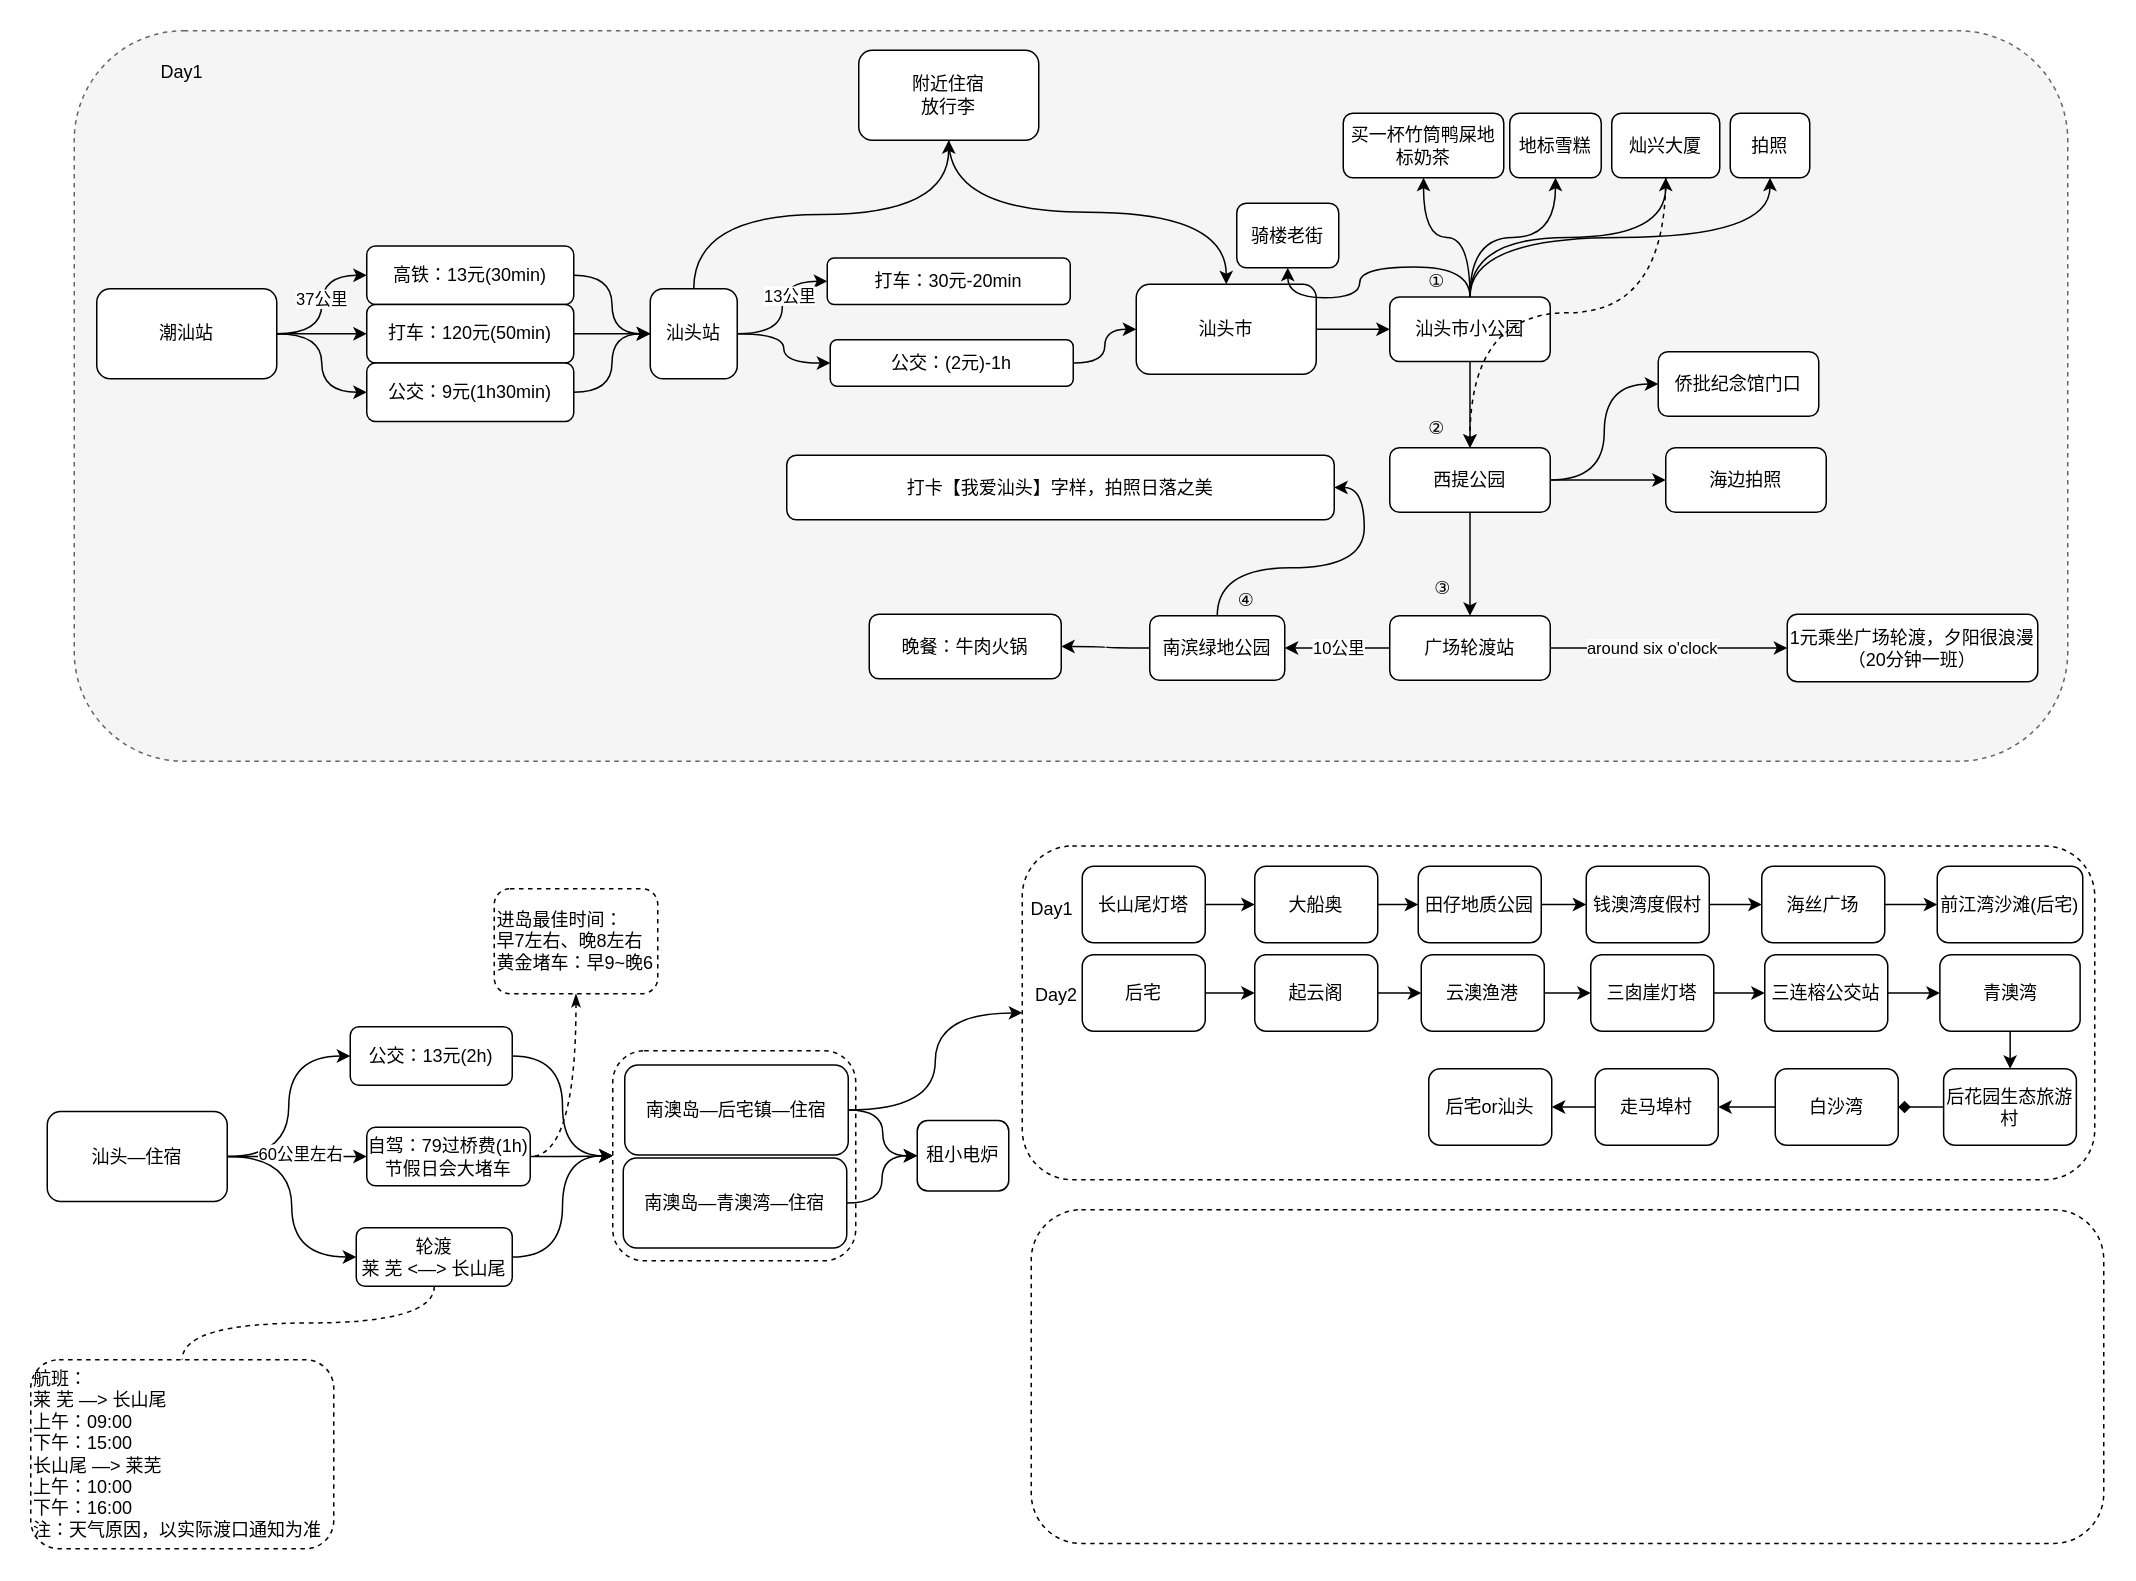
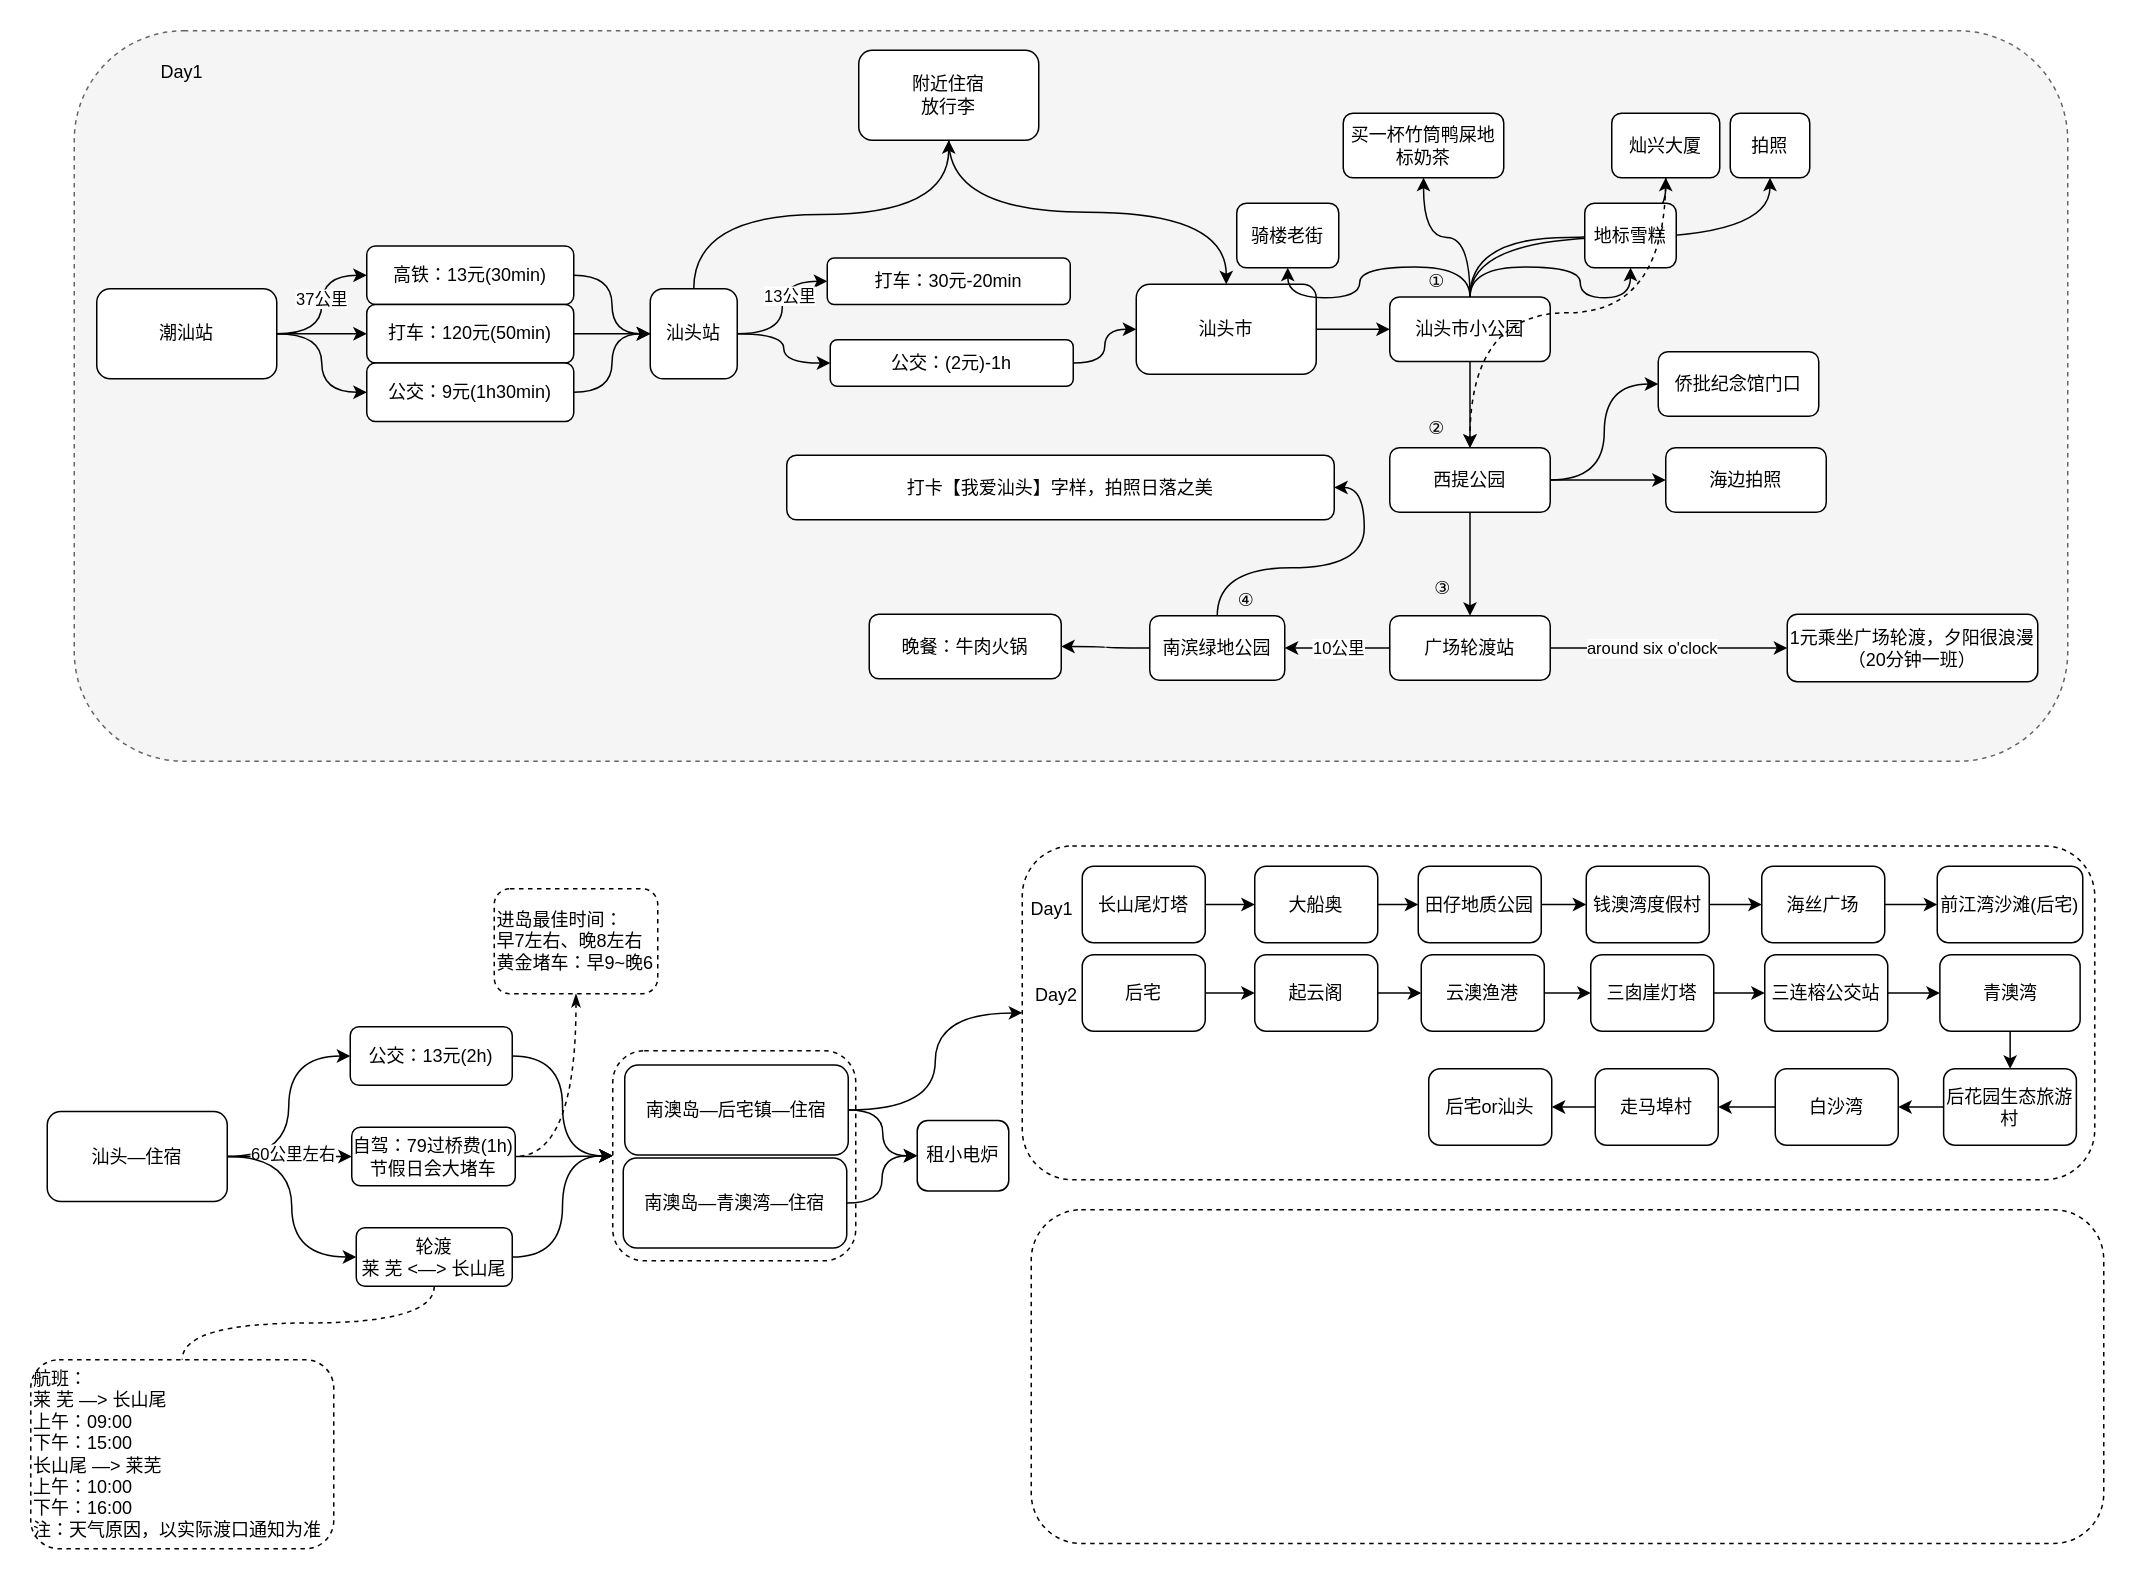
node "地标雪糕": moved (1556, 146) -> (1631, 236)
edge "后花园生态旅游村" -> "白沙湾": arrowhead diamond -> classic
node "自驾：79过桥费(1h) 节假日会大堵车": moved (449, 1157) -> (434, 1157)
